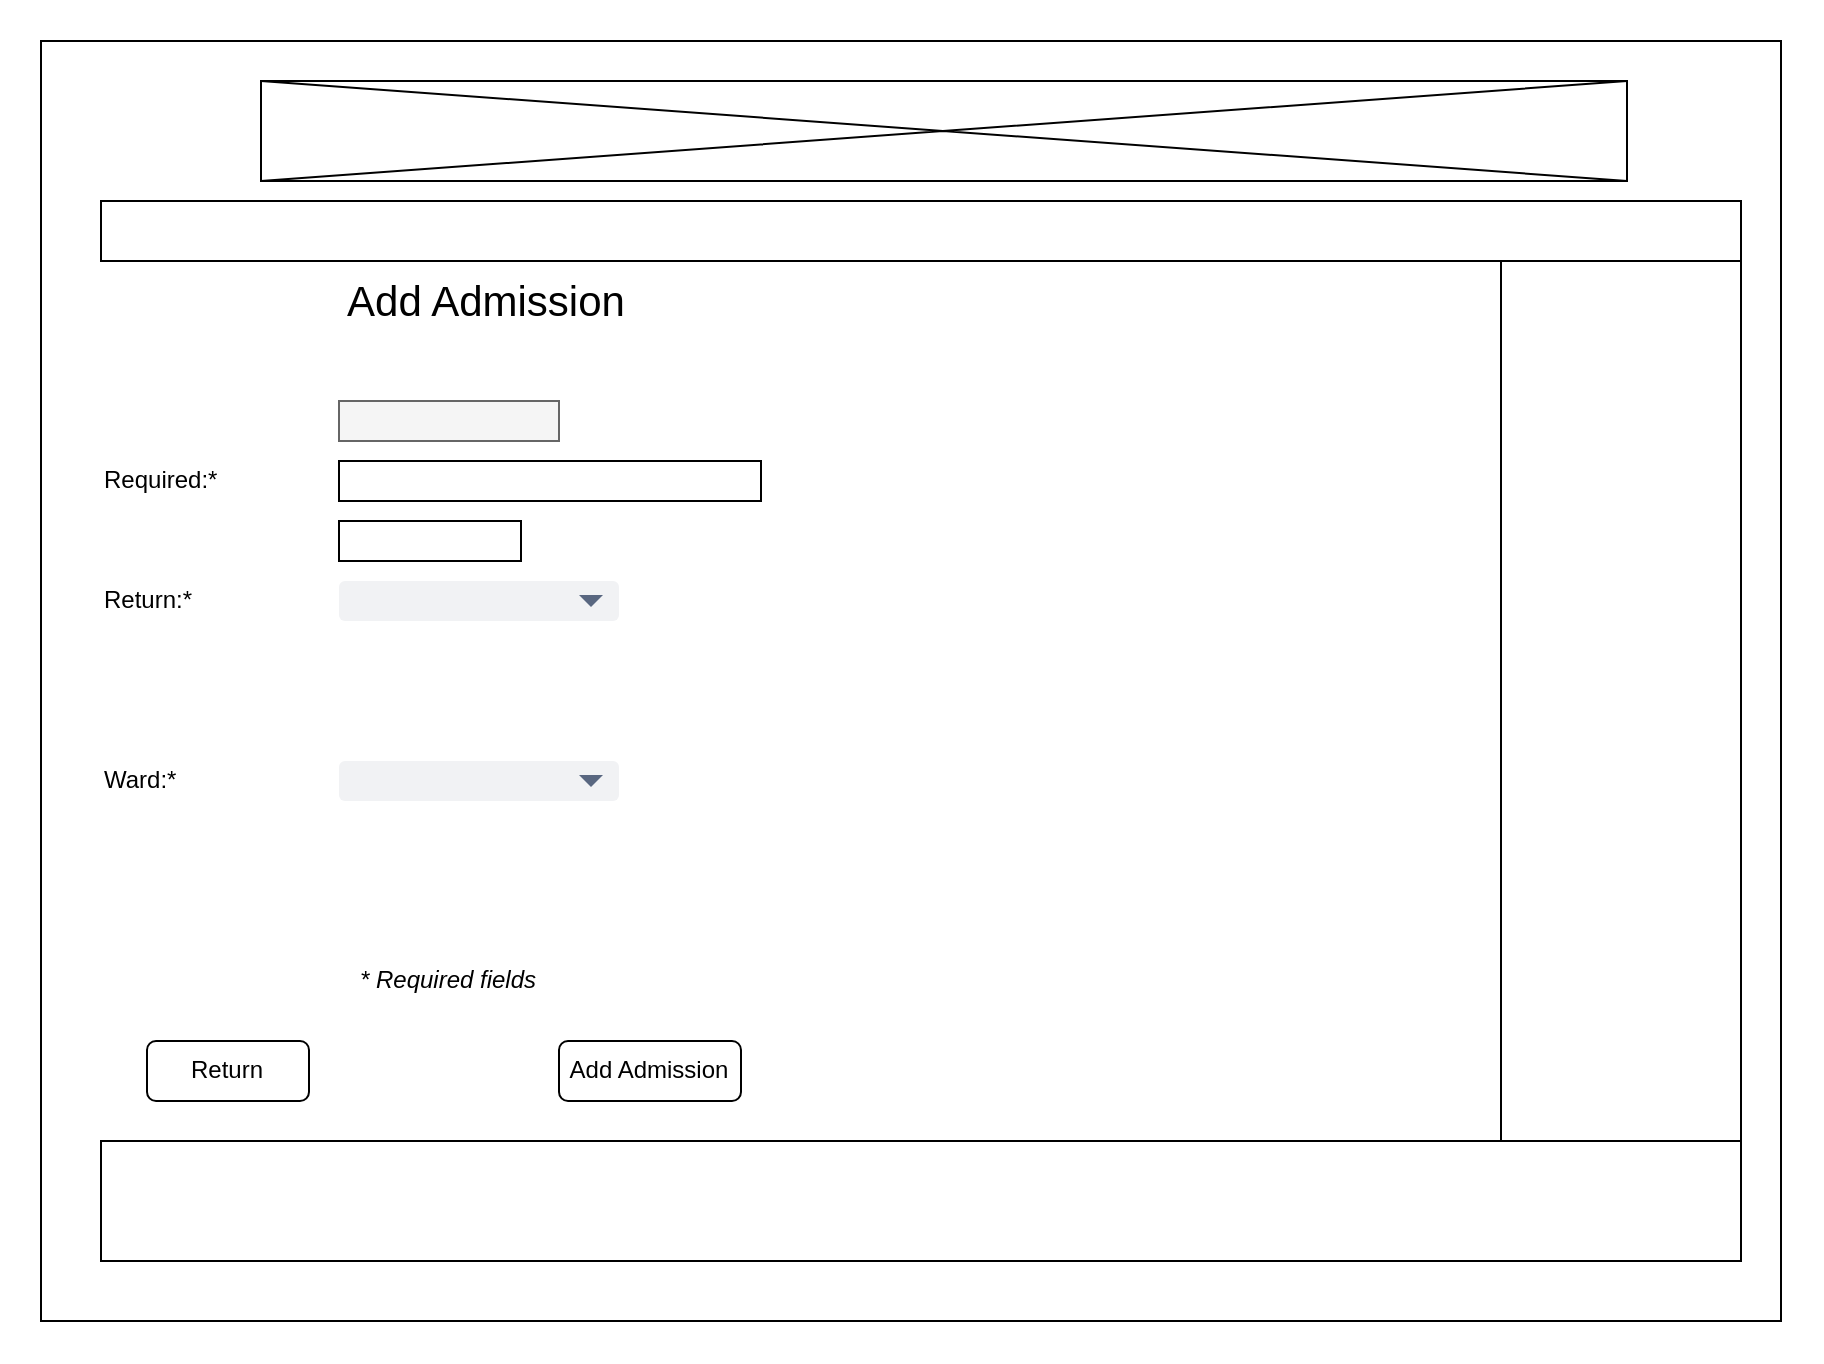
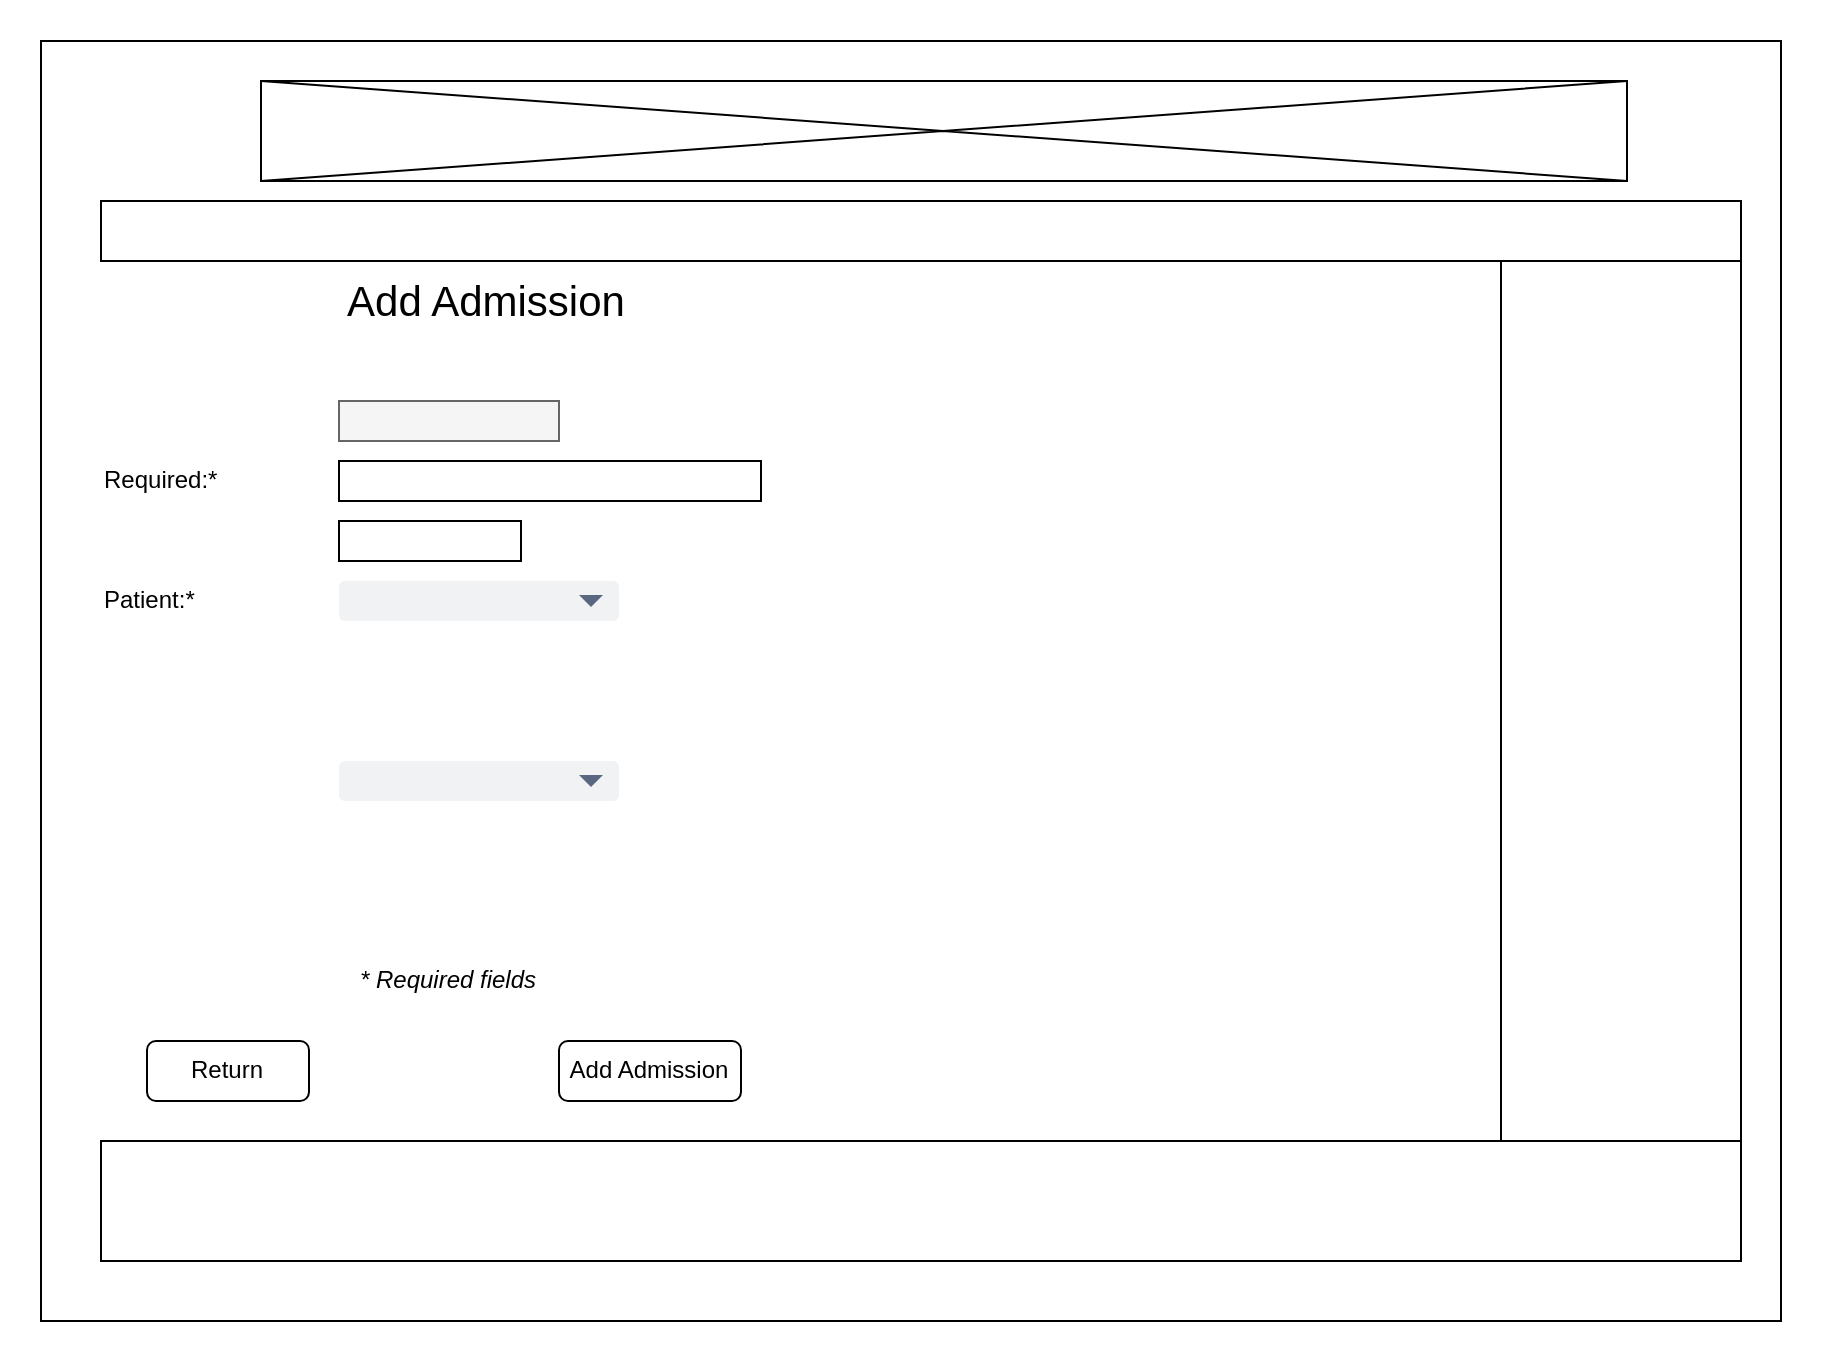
node "Return:*": label "Return:*" -> "Patient:*"
node "Ward:*": removed
